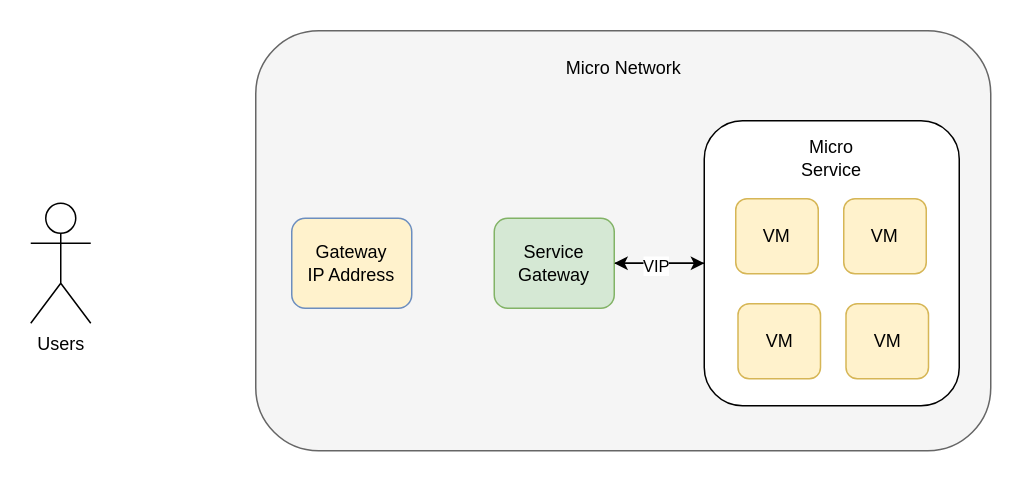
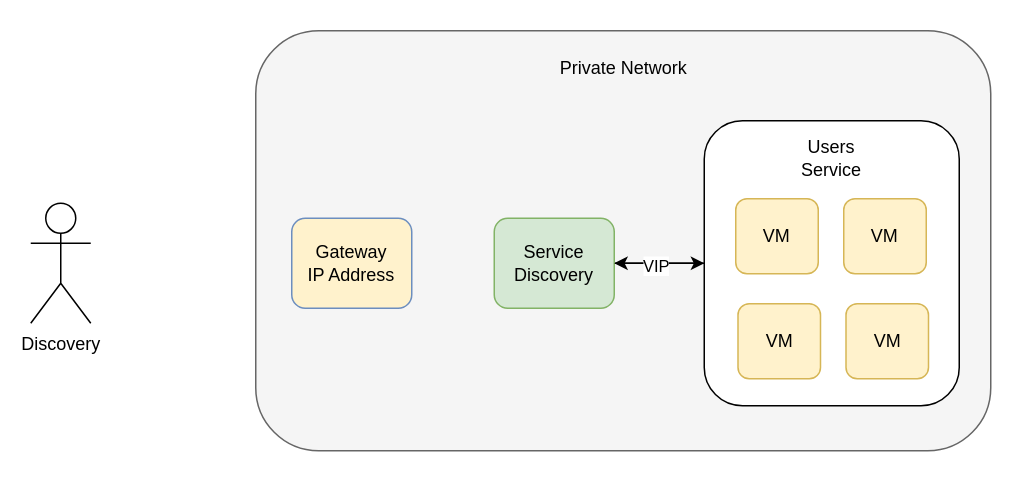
node "Micro Network": label "Micro Network" -> "Private Network"
node "Micro Service": label "Micro Service" -> "Users Service"
node "Service Gateway": label "Service Gateway" -> "Service Discovery"
node "Users": label "Users" -> "Discovery"
